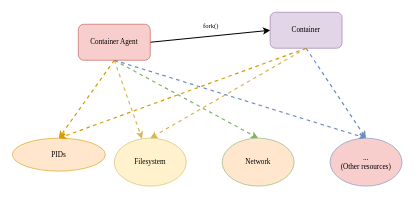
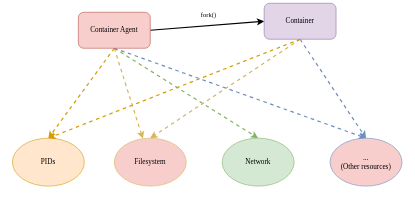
node "Container": moved (306, 30) -> (300, 21)
node "Container Agent": moved (114, 42) -> (114, 30)
node "PIDs": size 93x33 -> 72x48
node "Filesystem": fillcolor #fff2cc -> #f8cecc
node "Network": fillcolor #ffe6cc -> #d5e8d4
